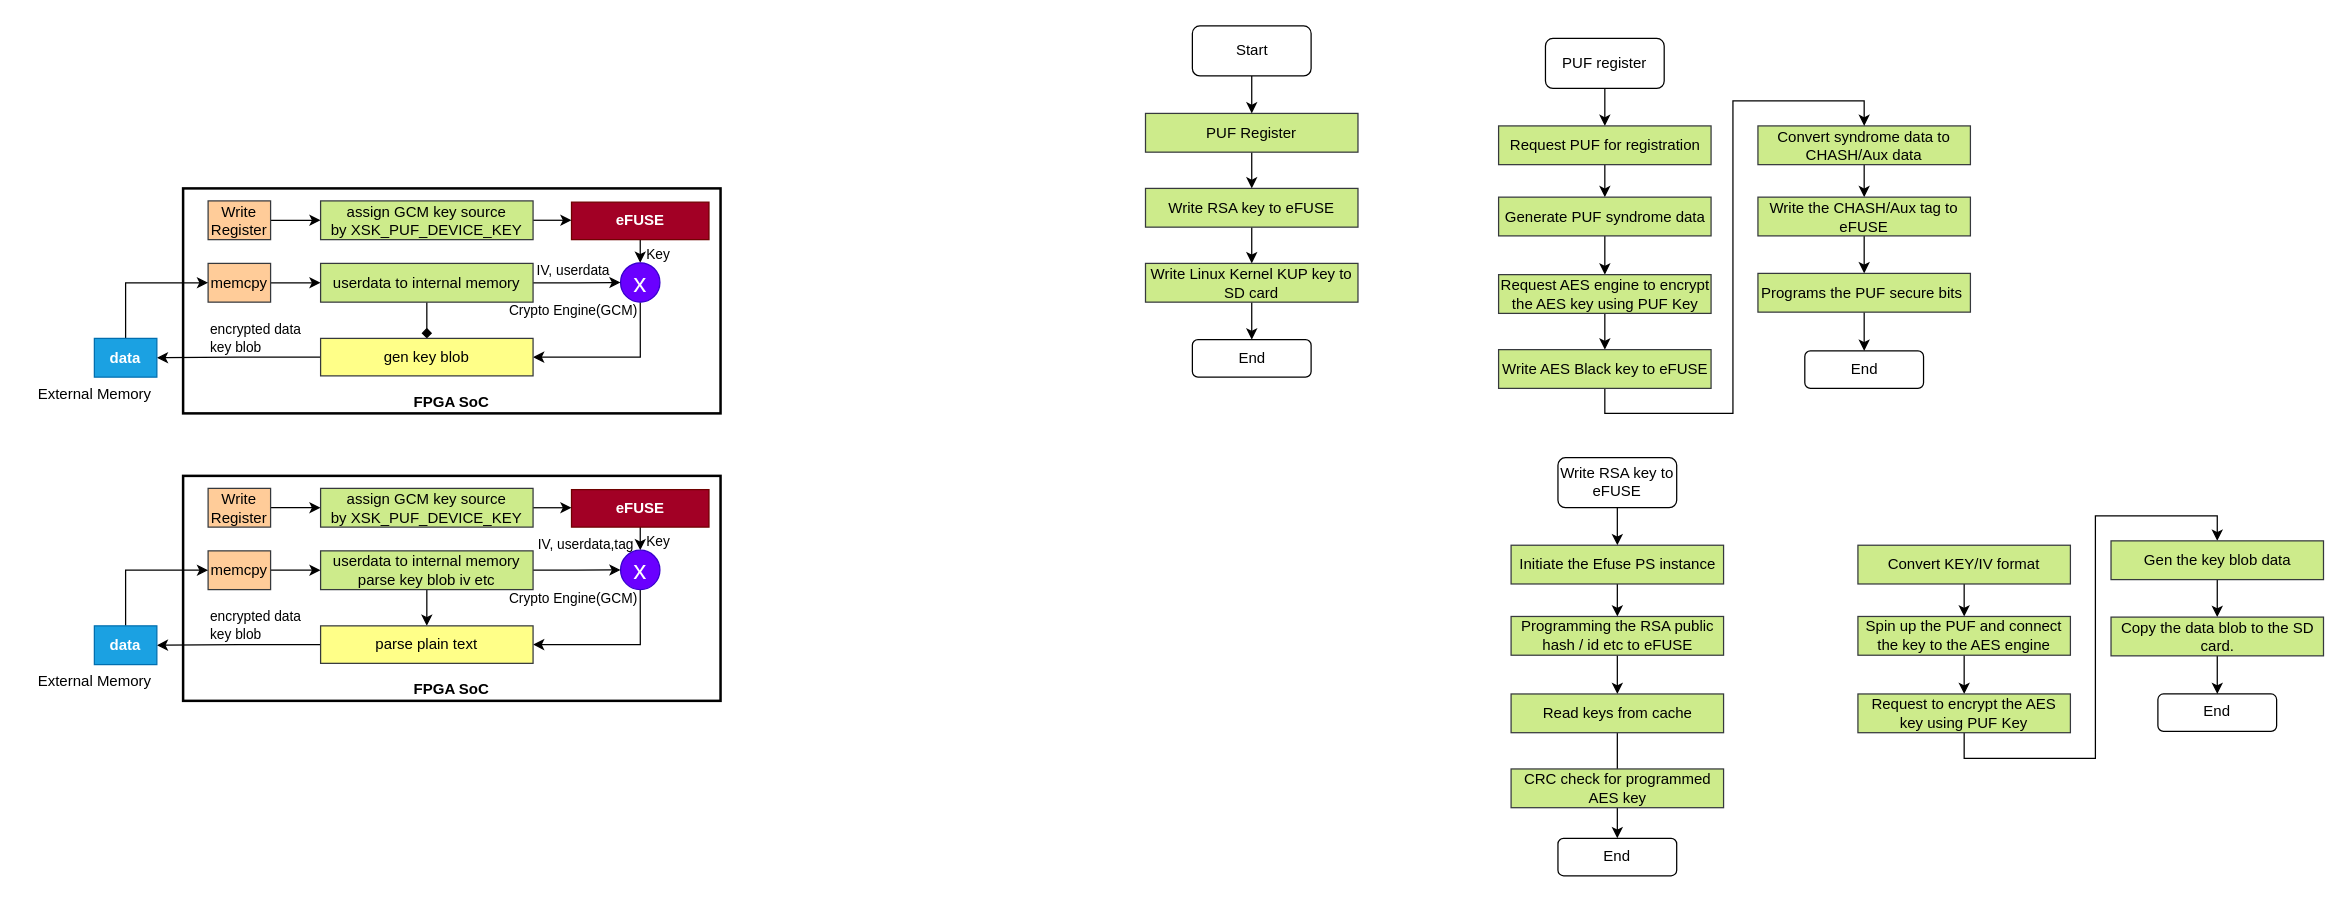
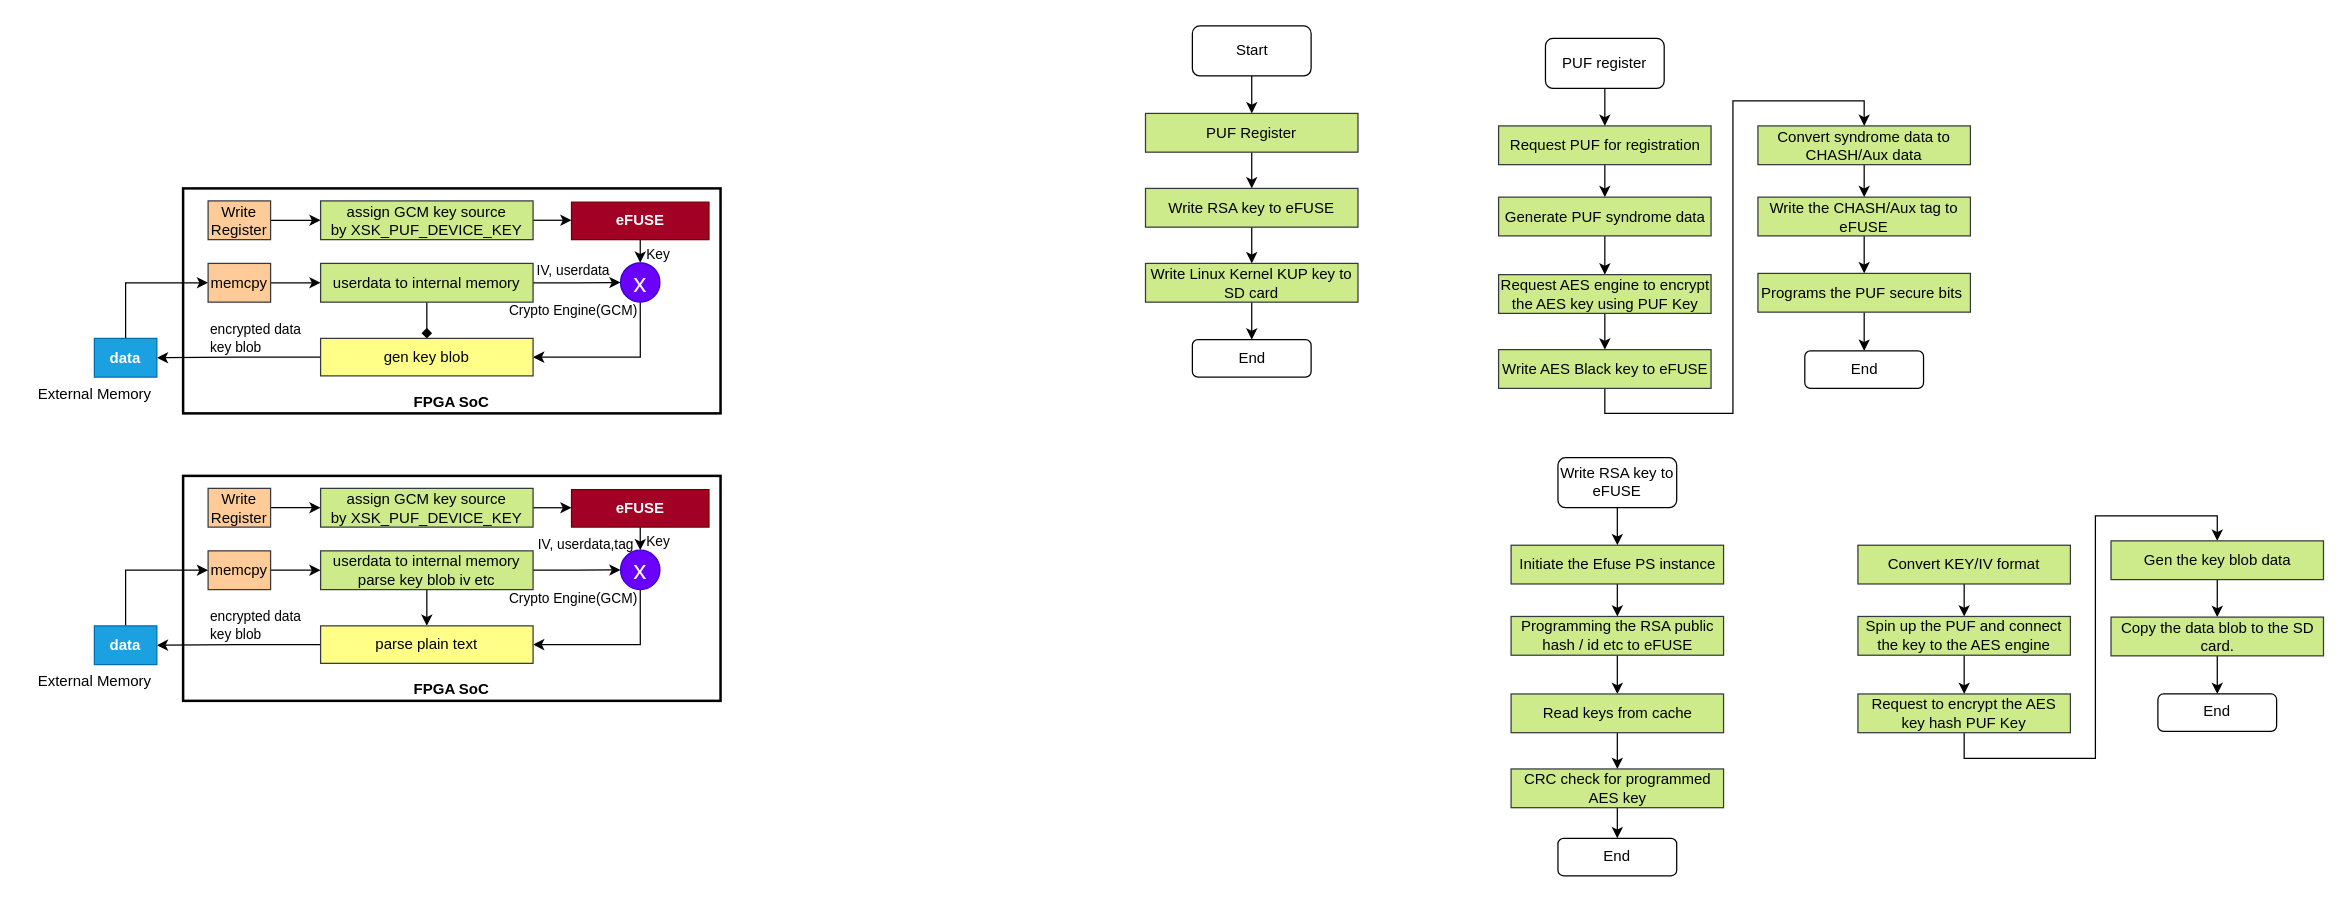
node "Request to encrypt the AES key using PUF Key": label "Request to encrypt the AES key using PUF Key" -> "Request to encrypt the AES key hash PUF Key"
edge "Read keys from cache" -- "CRC check for programmed AES key": arrowhead none -> classic
